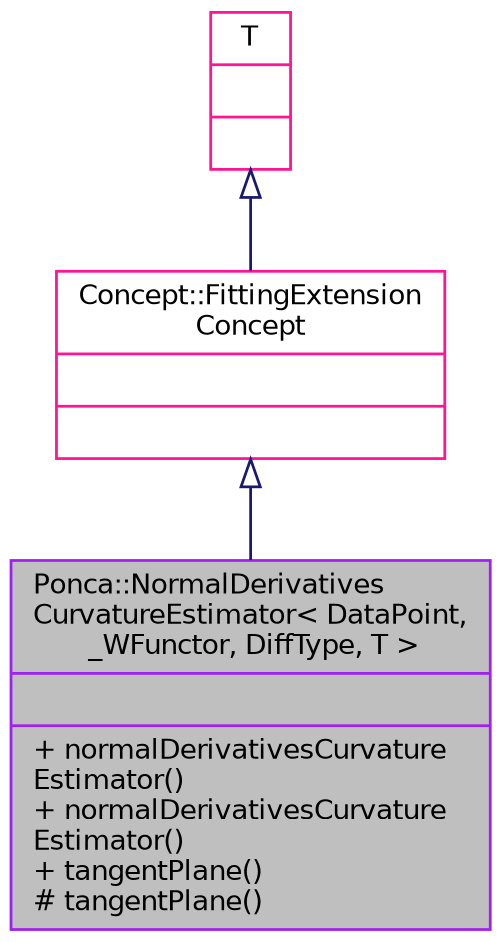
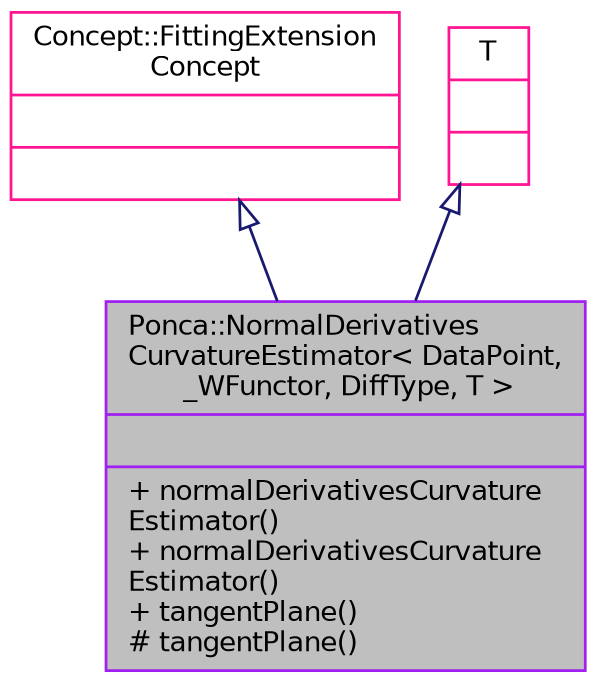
edge "Concept::FittingExtension" -> "T": now "Ponca::NormalDerivatives" -> "T"
